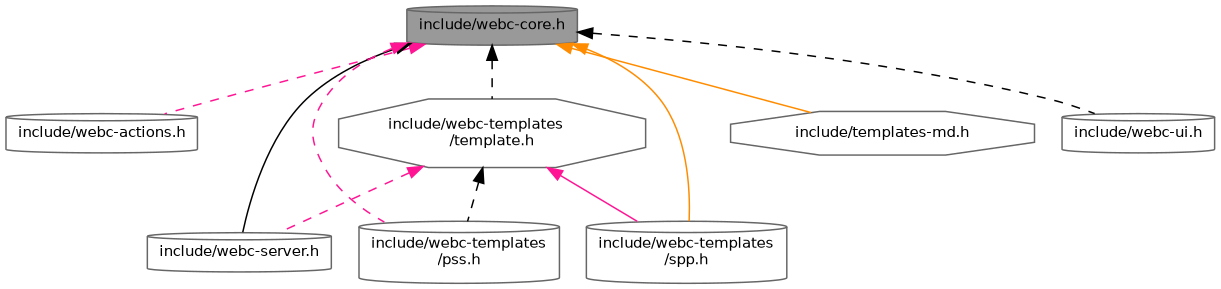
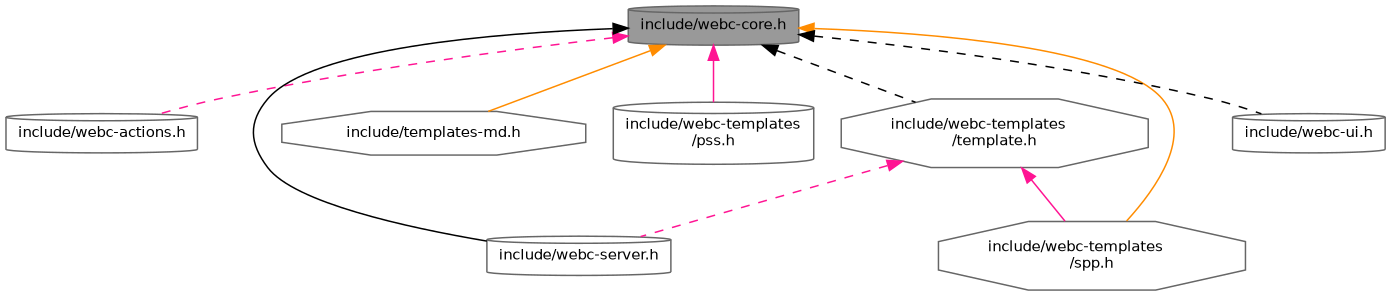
edge "include/webc-templates /pss.h" -> "include/webc-core.h": style dashed -> solid
edge "include/webc-templates /pss.h" -> "include/webc-templates /template.h": removed
node "include/webc-templates /spp.h": shape cylinder -> octagon
